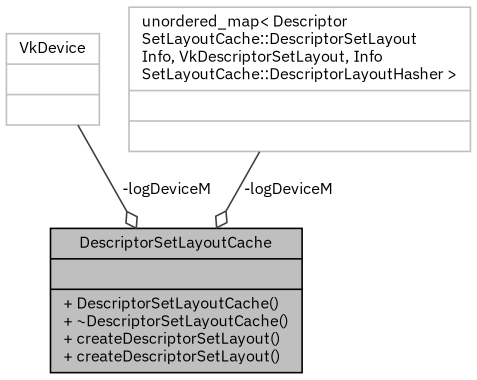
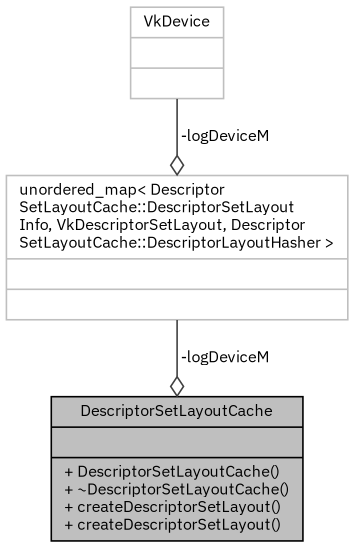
node "unordered_map< Descriptor": text "Info, VkDescriptorSetLayout, Info" -> "Info, VkDescriptorSetLayout, Descriptor"
edge "VkDevice" -> "DescriptorSetLayoutCache": now "VkDevice" -> "unordered_map< Descriptor"
